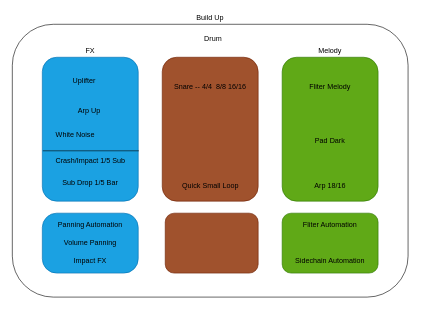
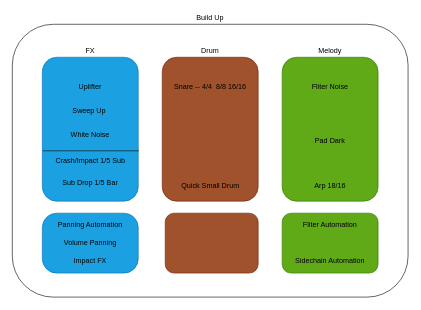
node "Drum": moved (213, 39) -> (210, 51)
node "Uplifter": moved (84, 81) -> (90, 87)
node "Fliter Melody": label "Fliter Melody" -> "Fliter Noise"
node "Arp Up": label "Arp Up" -> "Sweep Up"
node "White Noise": moved (75, 135) -> (90, 135)
node "Quick Small Loop": label "Quick Small Loop" -> "Quick Small Drum"
